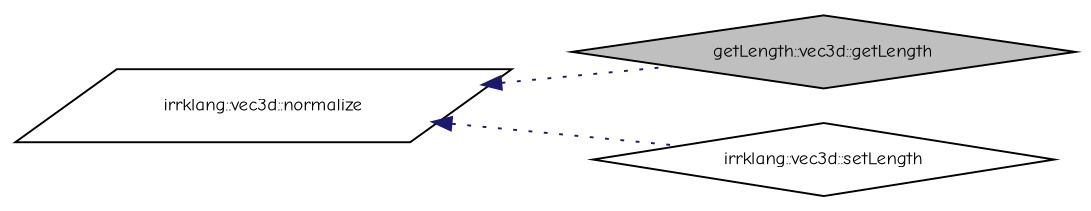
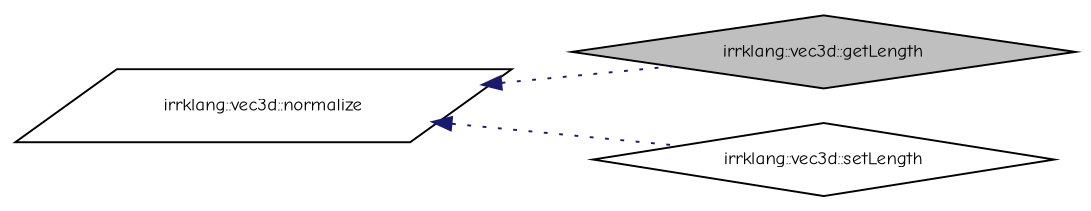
node "getLength::vec3d::getLength": label "getLength::vec3d::getLength" -> "irrklang::vec3d::getLength"
